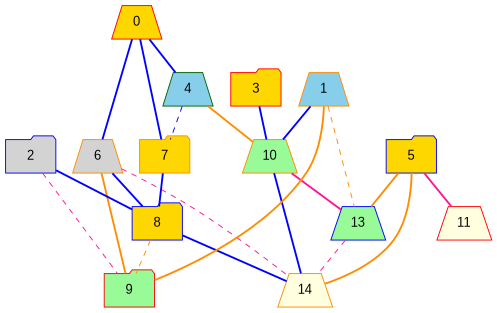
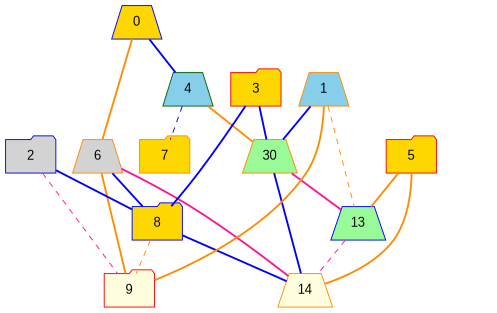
node "0": color red -> blue
edge "0" -- "6": color blue -> darkorange
edge "0" -- "7": removed
node "10": label "10" -> "30"
node "5": color blue -> red
edge "7" -- "8": now "3" -- "8"
edge "6" -- "14": style dashed -> bold
node "11": removed
node "9": fillcolor palegreen -> lightyellow
